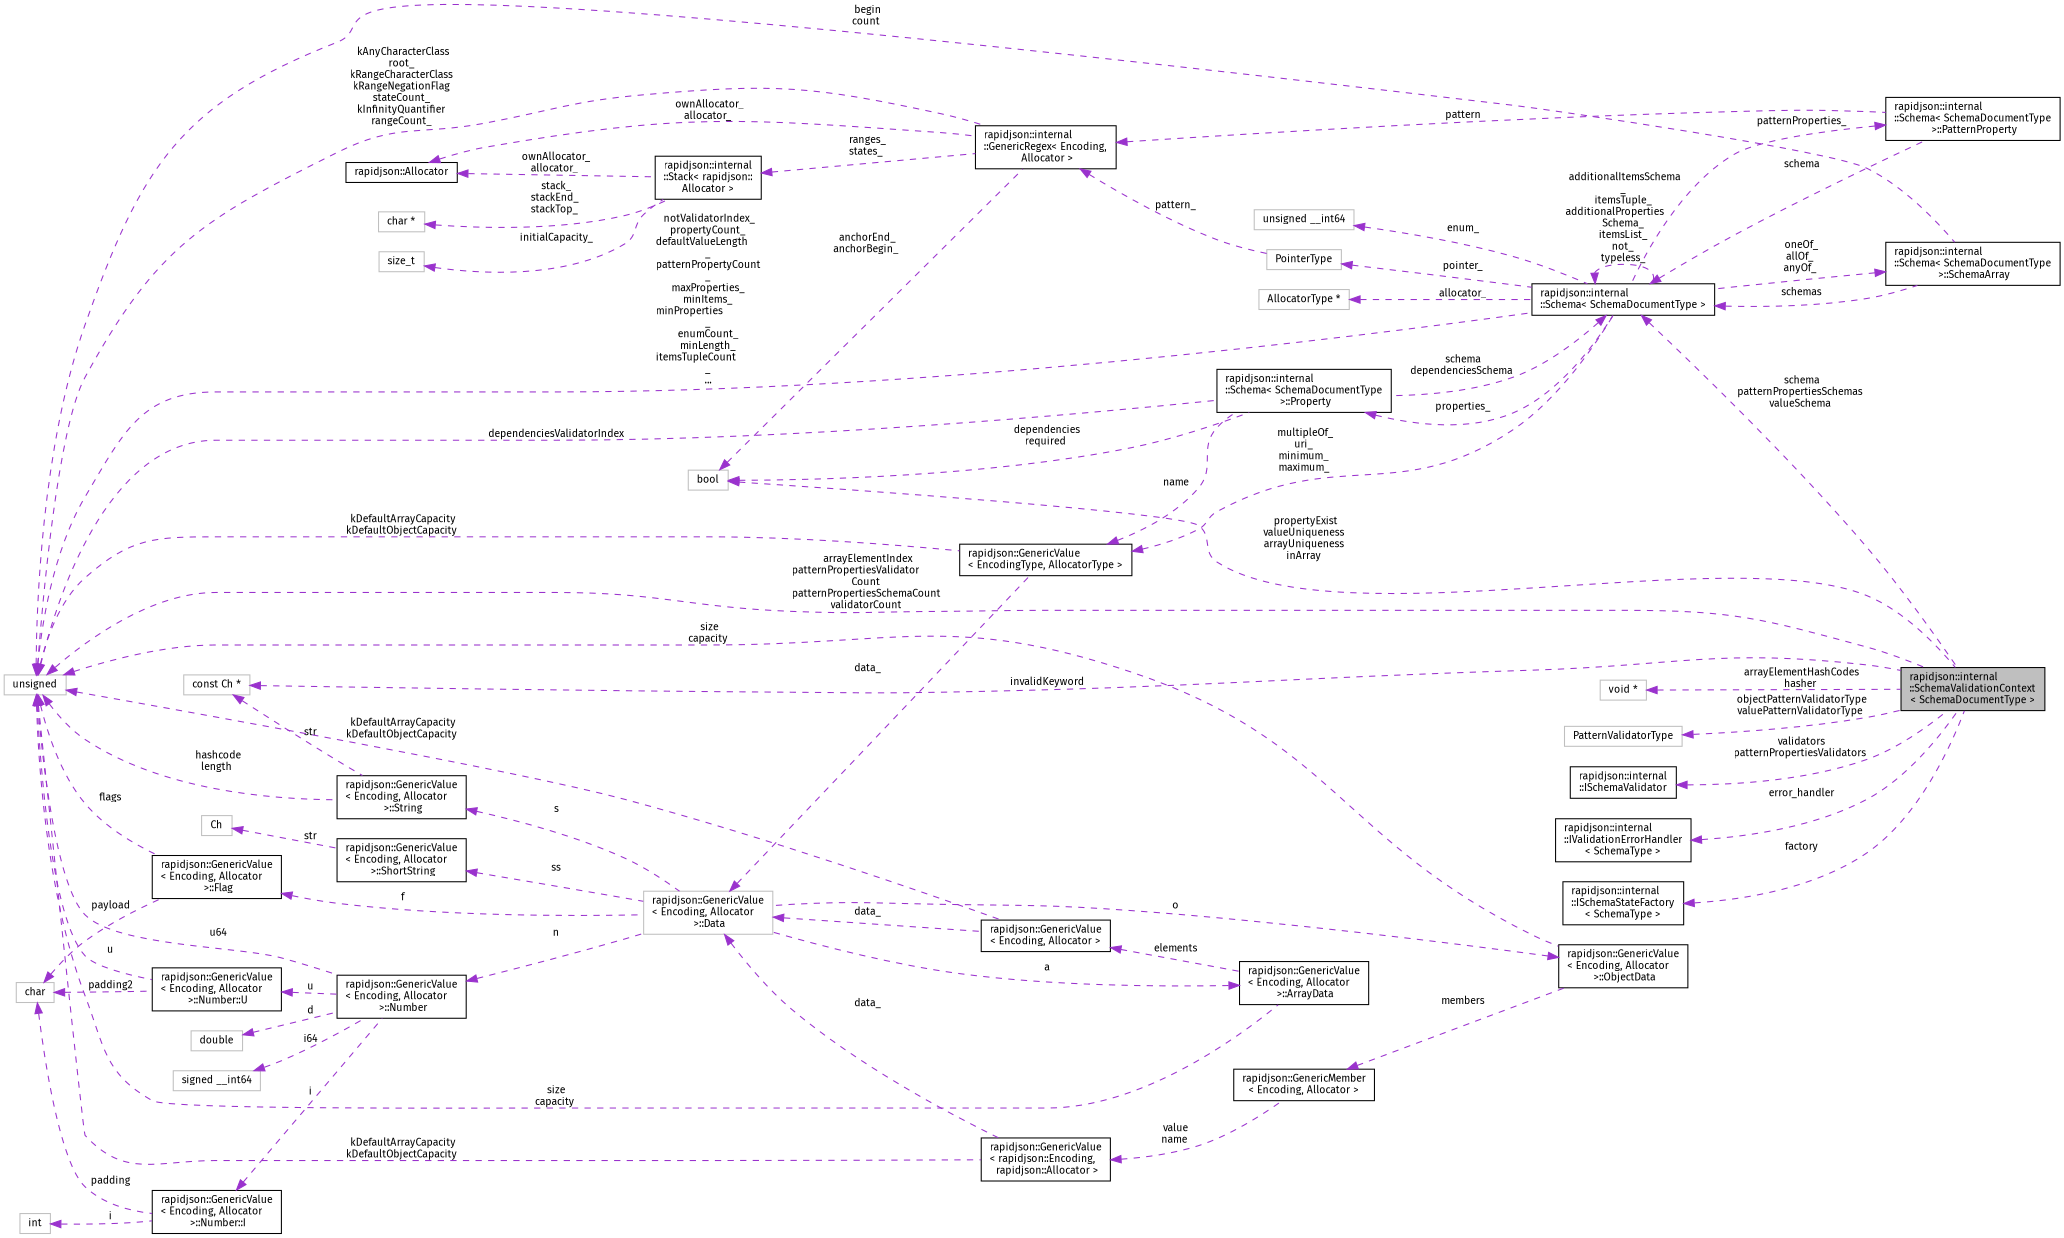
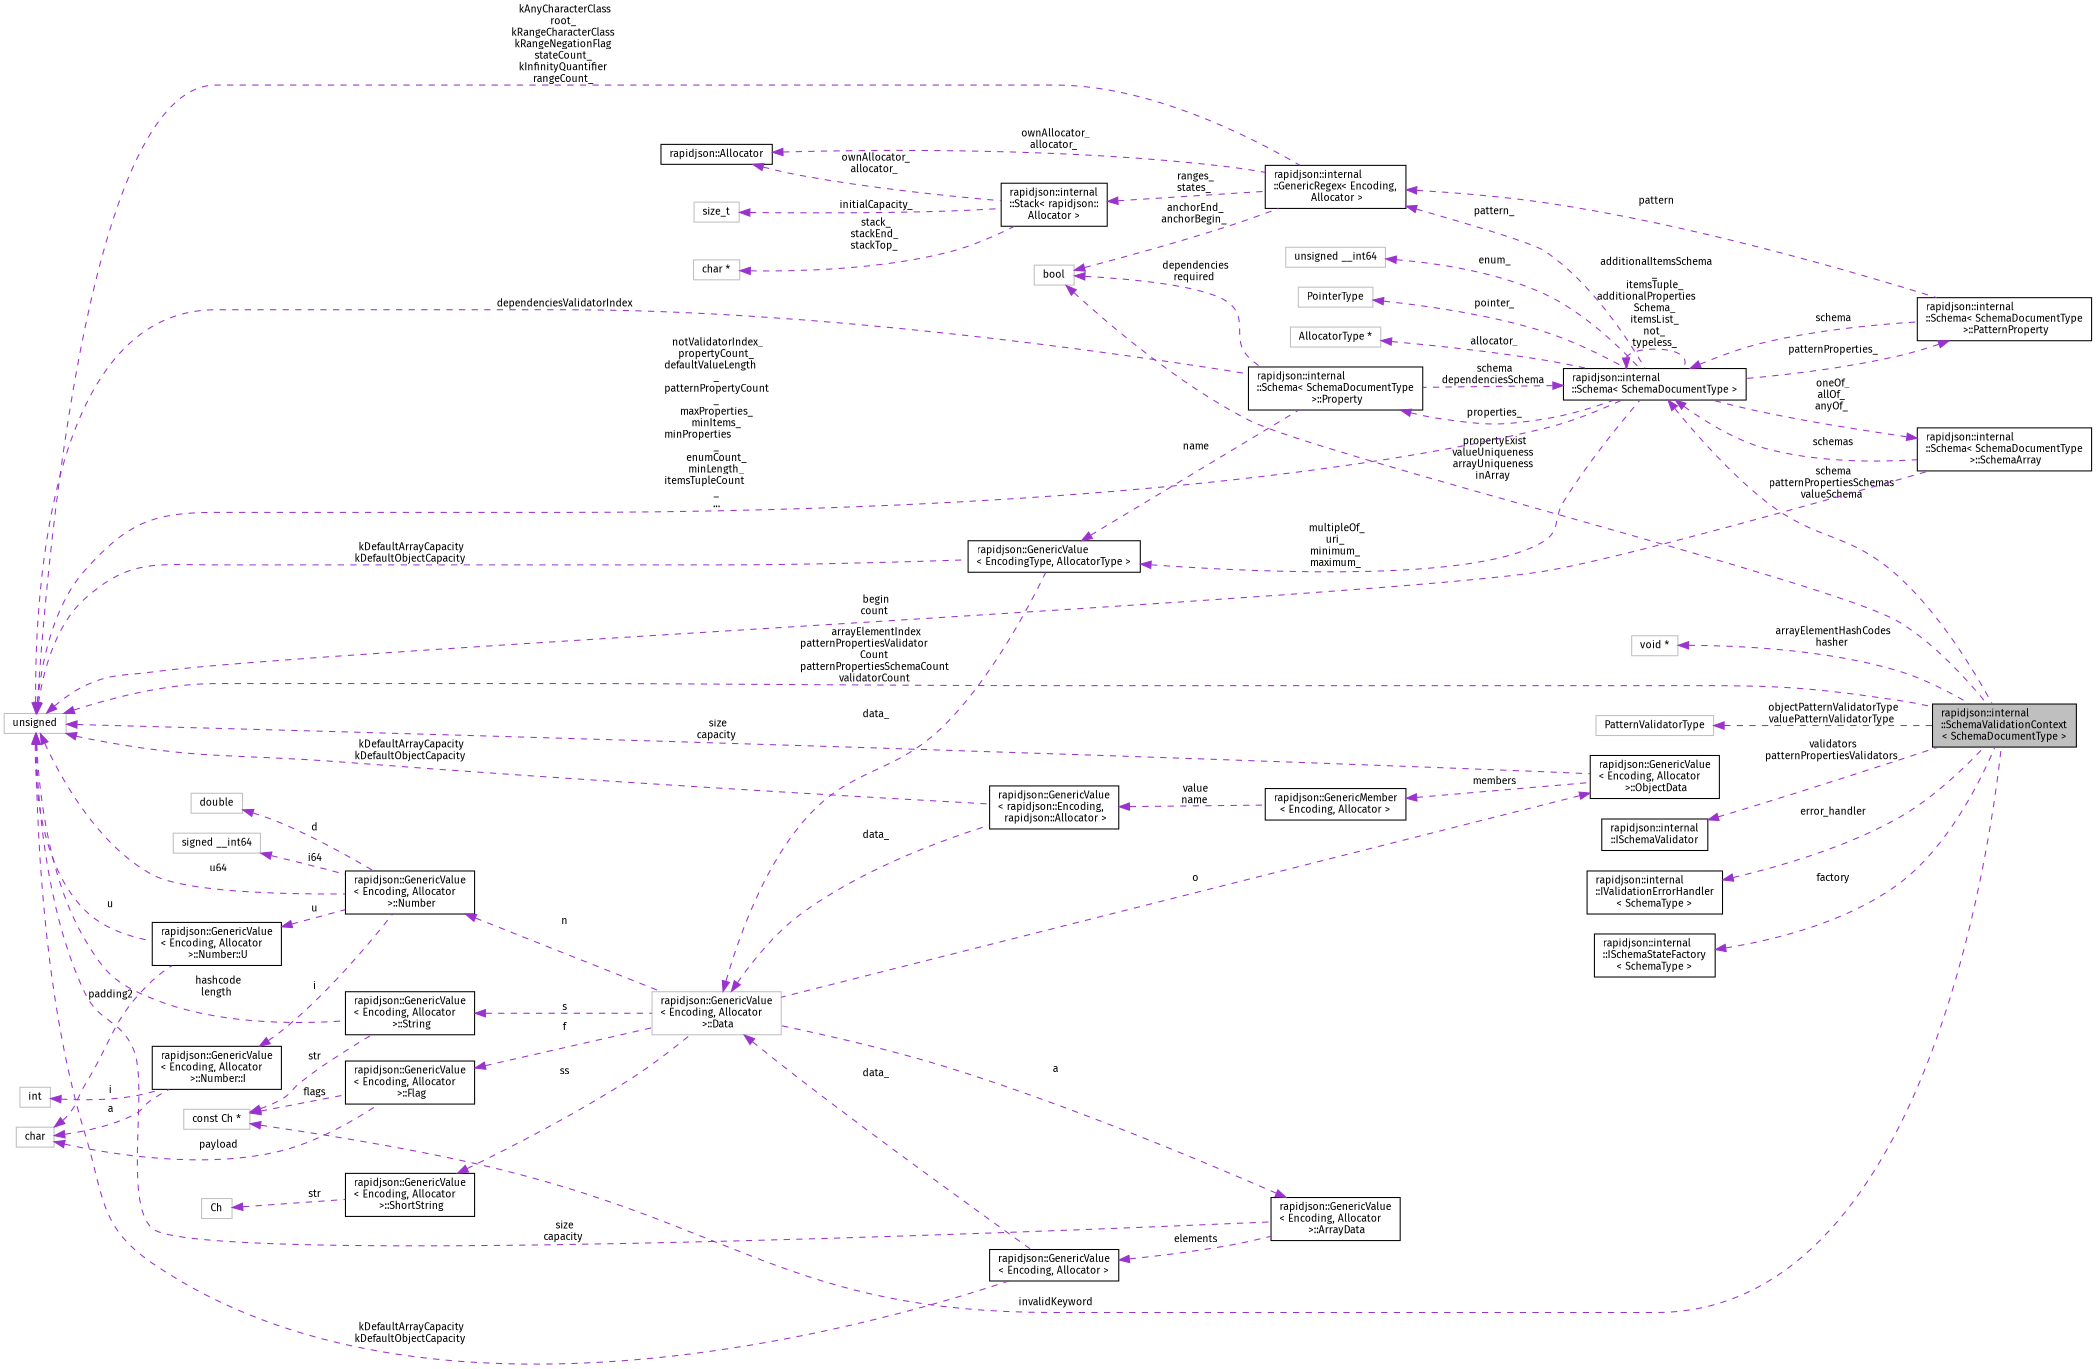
edge "PointerType" -> "rapidjson::internal ::GenericRegex< Encoding, Allocator >": now "rapidjson::internal ::Schema< SchemaDocumentType >" -> "rapidjson::internal ::GenericRegex< Encoding, Allocator >"
edge "rapidjson::GenericValue < Encoding, Allocator >::Flag" -> "unsigned": now "rapidjson::GenericValue < Encoding, Allocator >::Flag" -> "const Ch *"
edge "rapidjson::GenericValue < Encoding, Allocator >::Number::I" -> "char": label " padding" -> " a"
